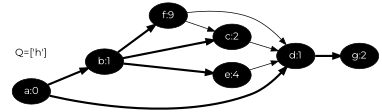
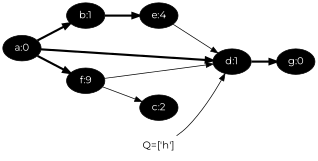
edge "b:1" -> "f:9": now "a:0" -> "f:9"
edge "c:2" -> "d:1": now "Q=['h']" -> "d:1"
edge "b:1" -> "c:2": removed
node "g:2": label "g:2" -> "g:0"
